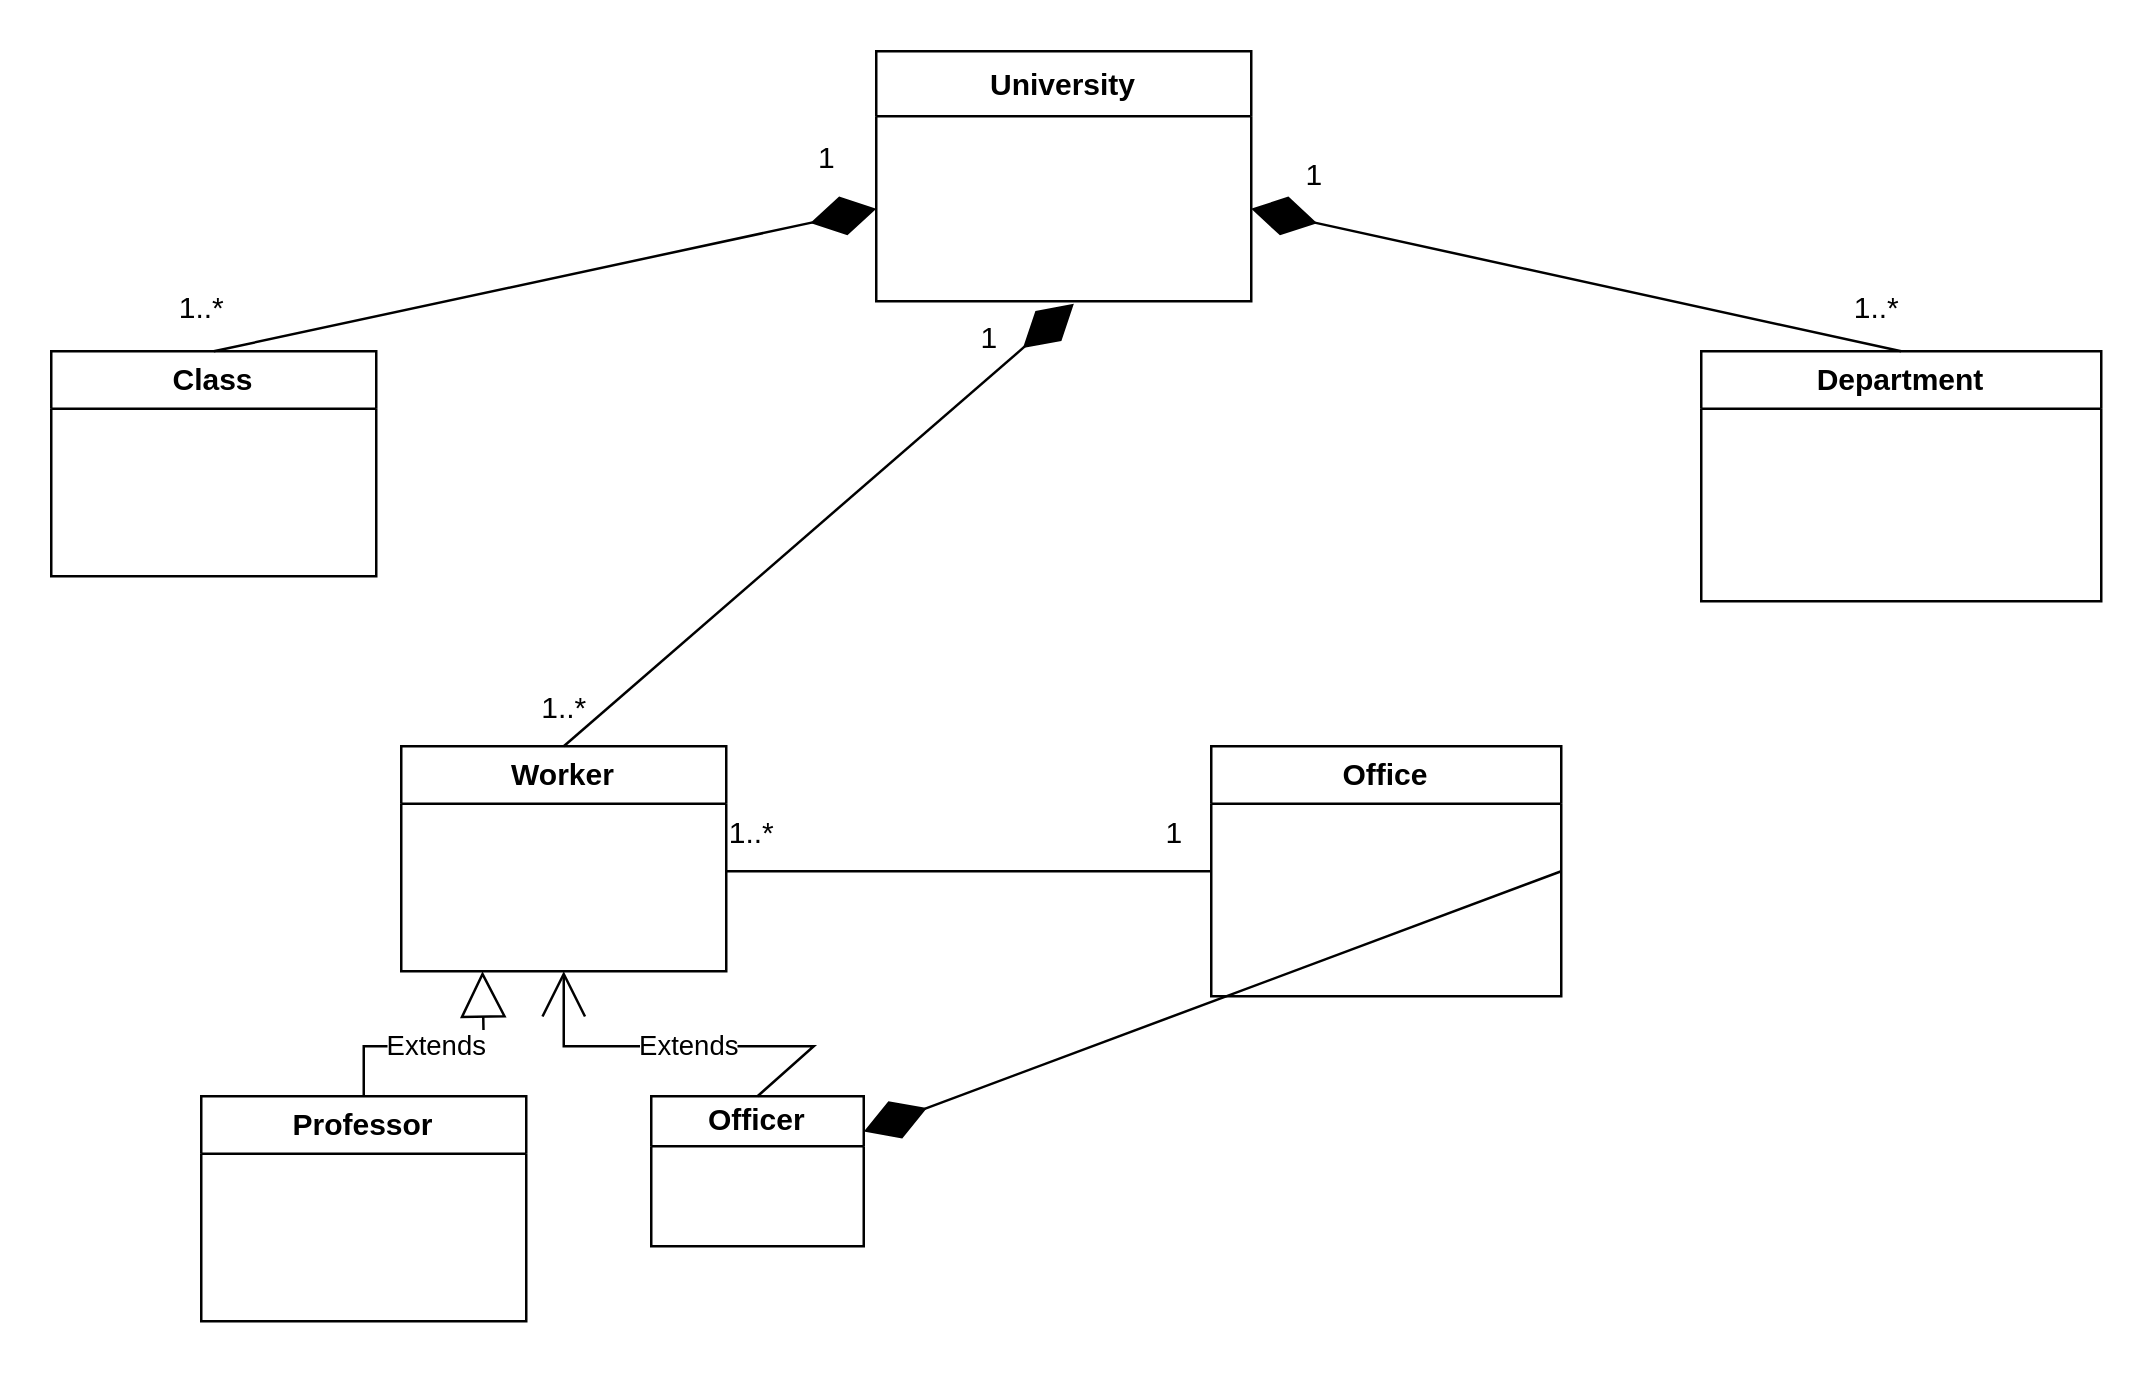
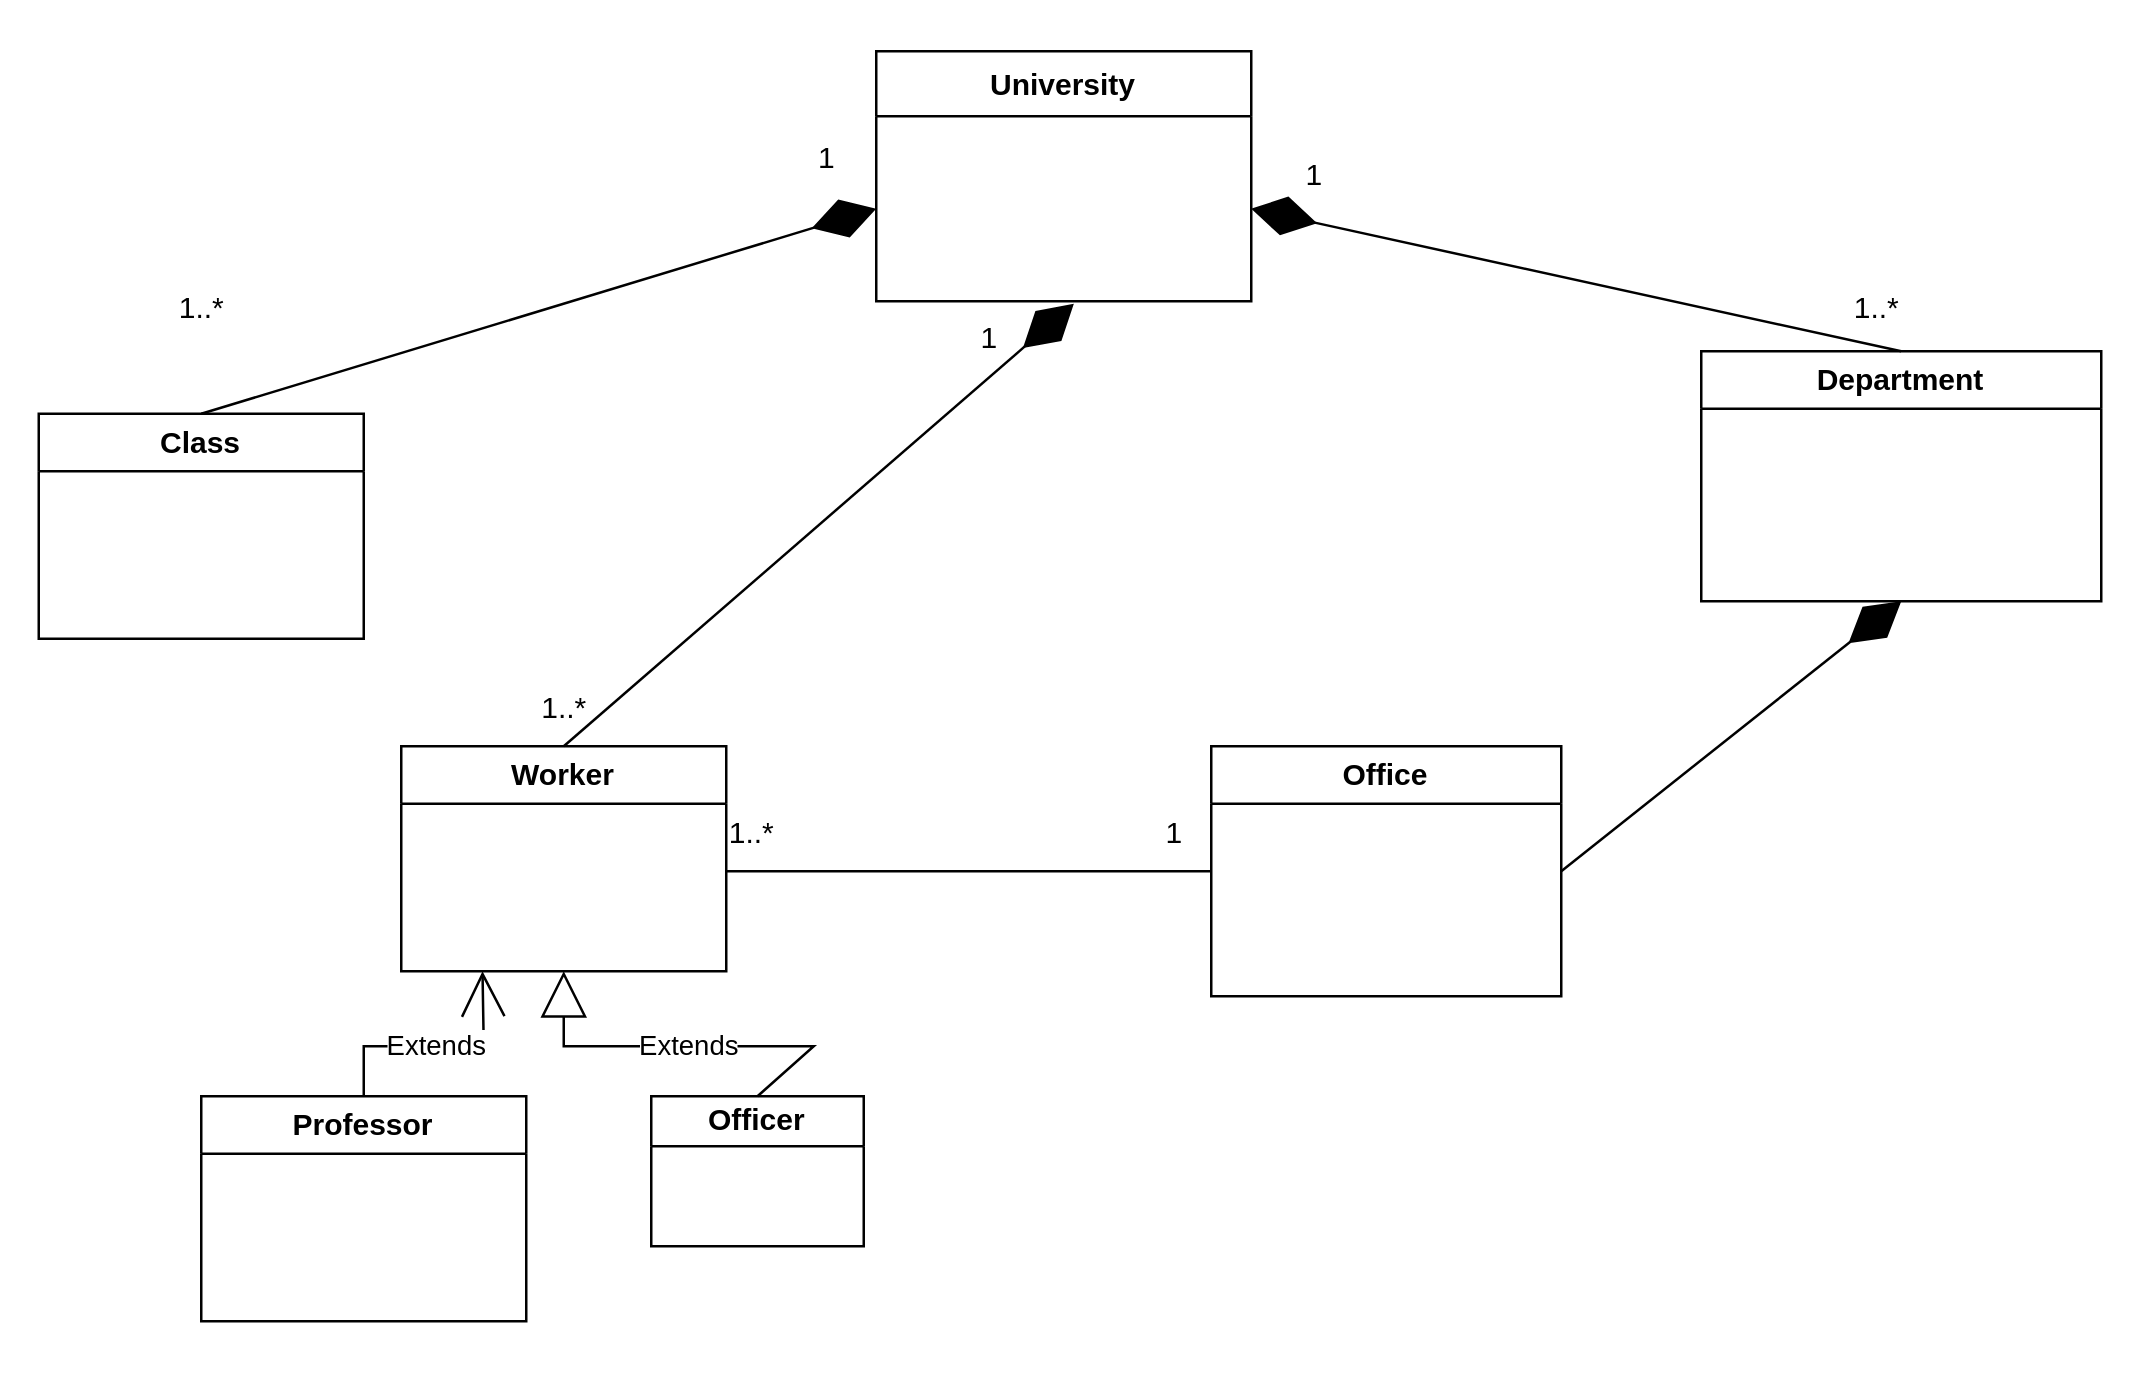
node "Class": moved (214, 464) -> (201, 526)
edge "Office" -> "Officer": now "Office" -> "Department"
edge "Officer" -> "Worker": arrowhead open -> block
edge "Professor" -> "Worker": arrowhead block -> open
